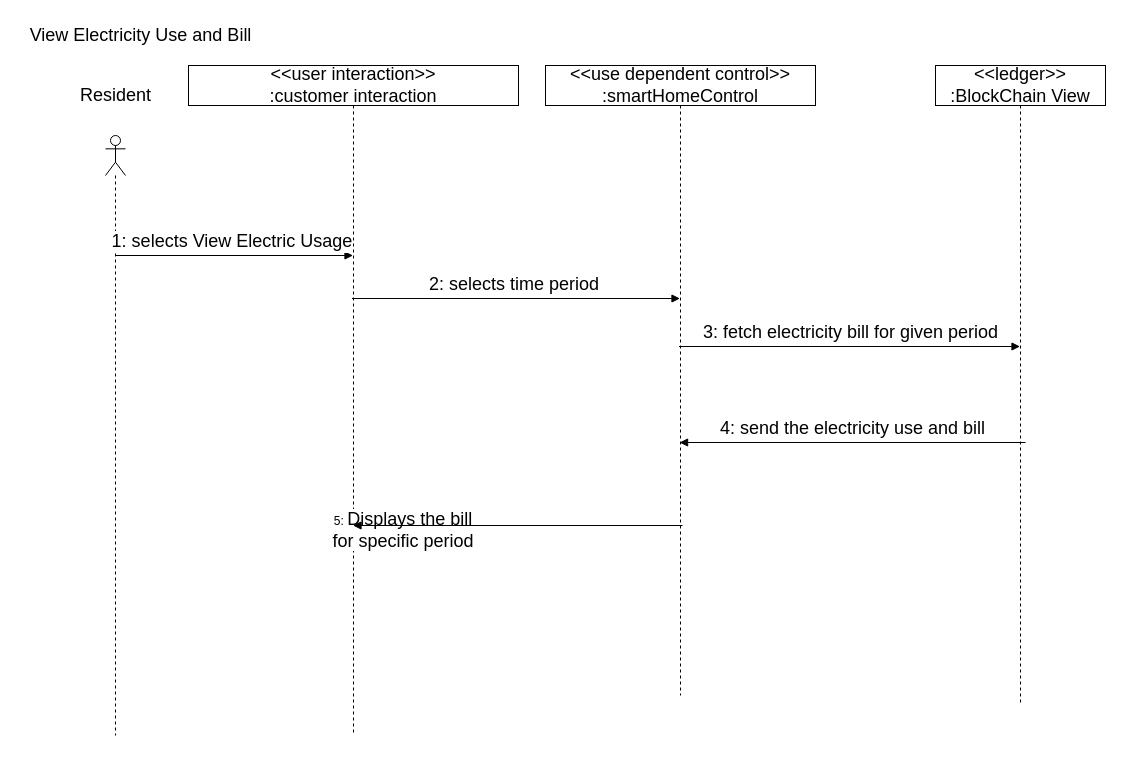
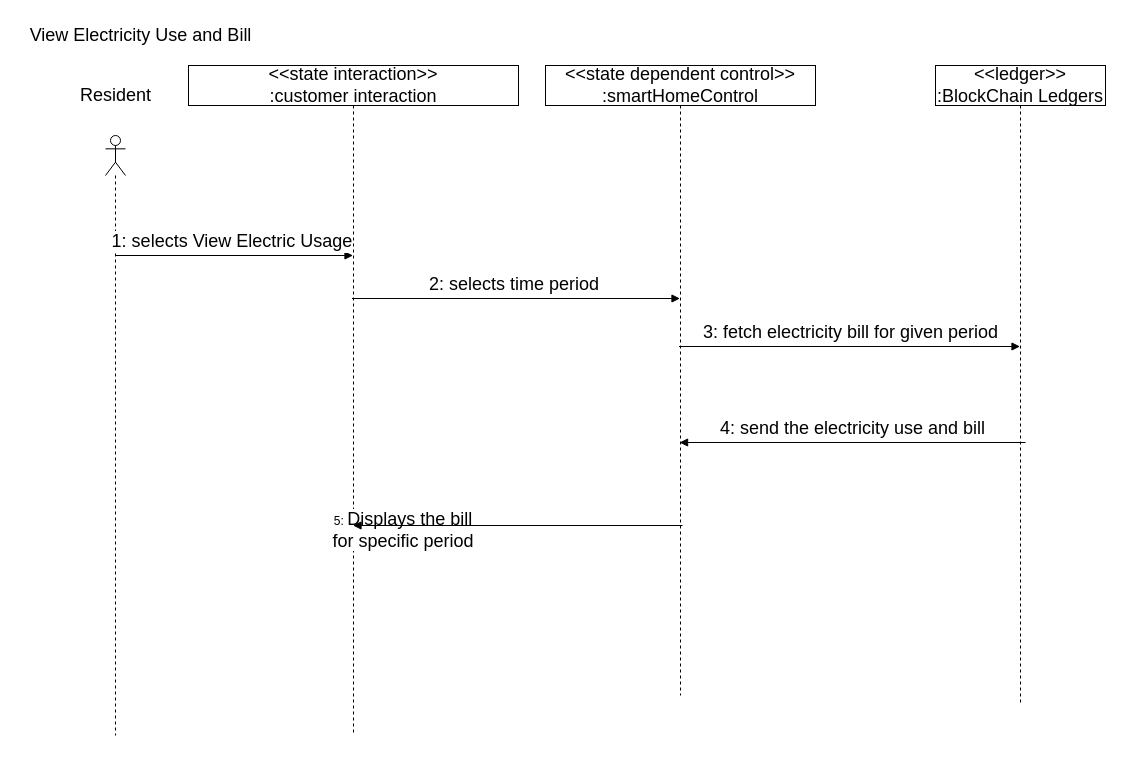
node "<<user interaction>> :customer interaction": label "<<user interaction>> :customer interaction" -> "<<state interaction>> :customer interaction"
node "<<use dependent control>> :smartHomeControl": label "<<use dependent control>> :smartHomeControl" -> "<<state dependent control>> :smartHomeControl"
node "<<ledger>> :BlockChain View": label "<<ledger>> :BlockChain View" -> "<<ledger>> :BlockChain Ledgers"
